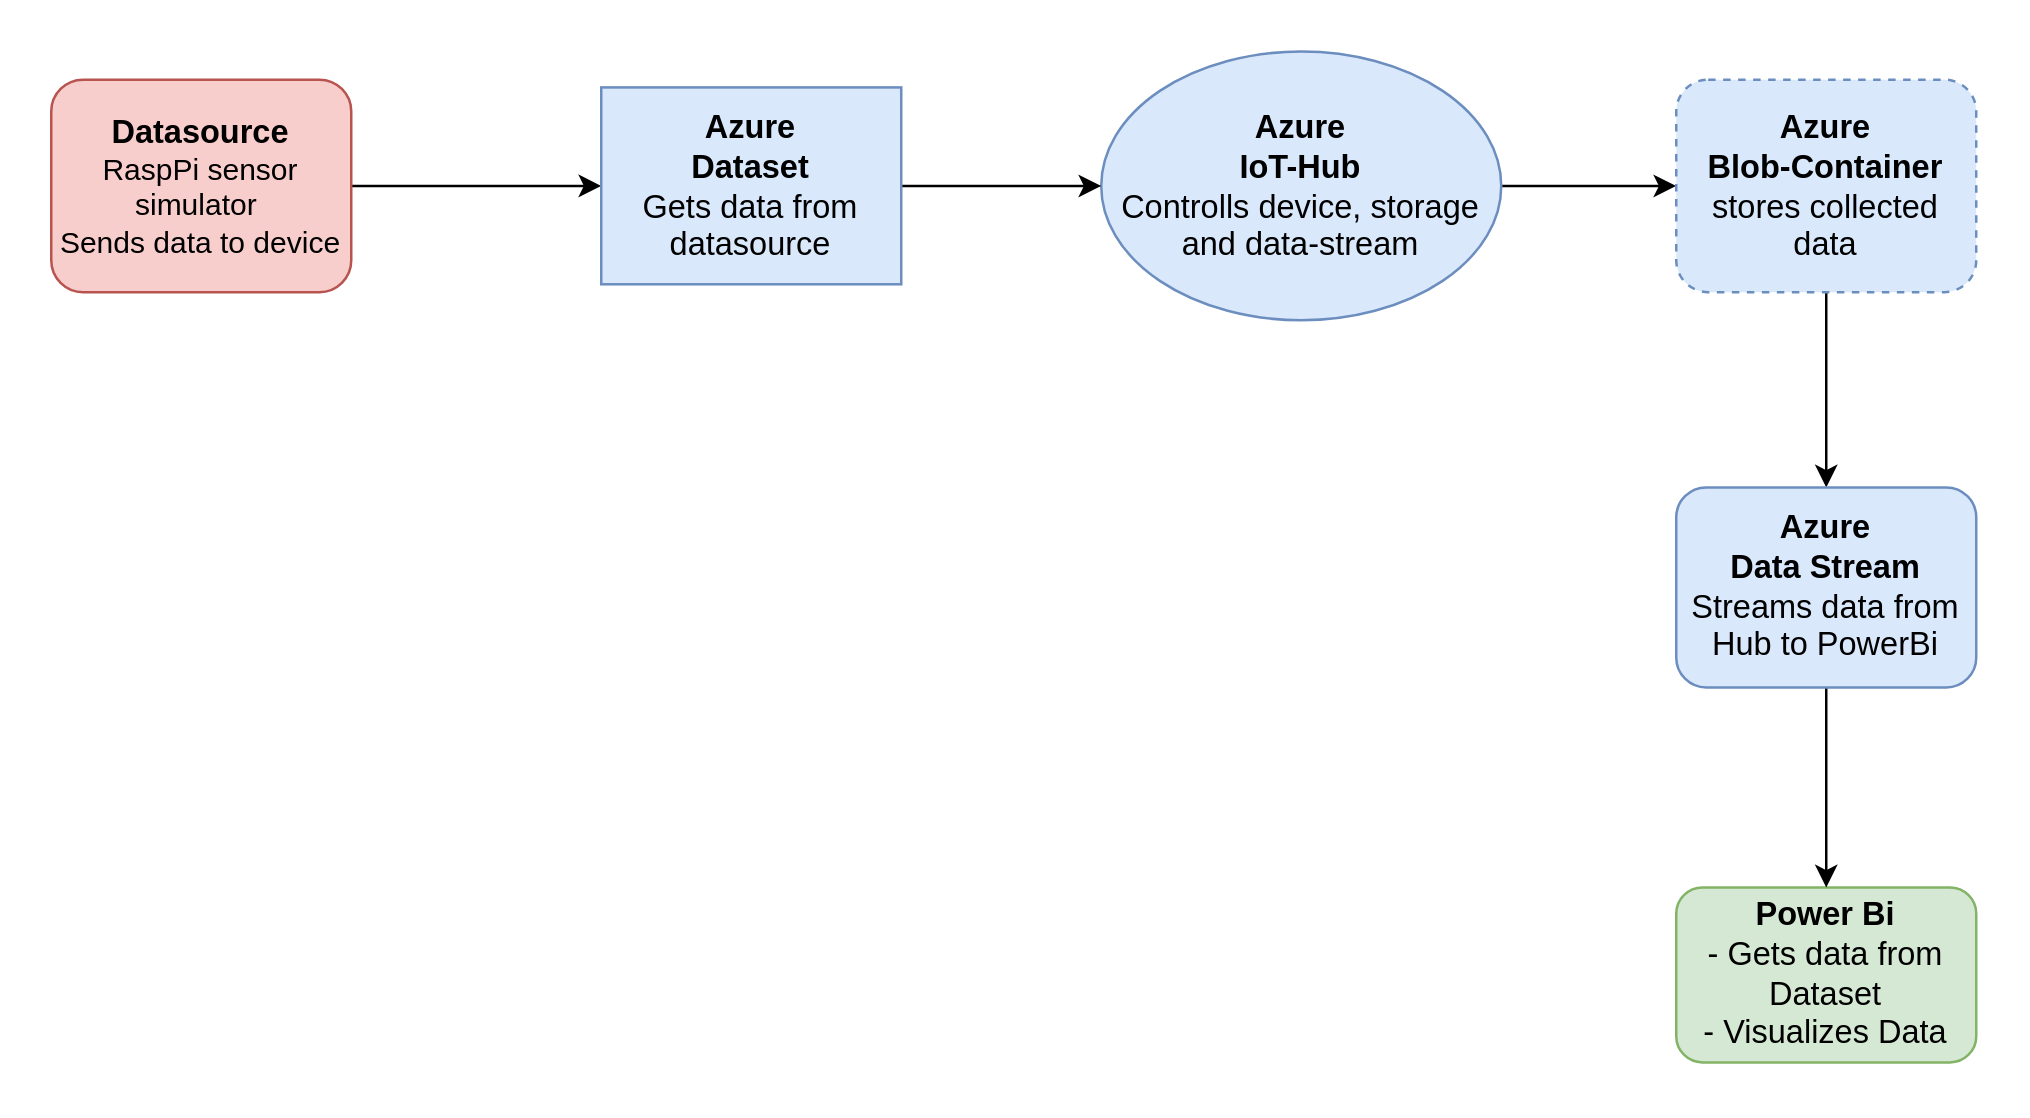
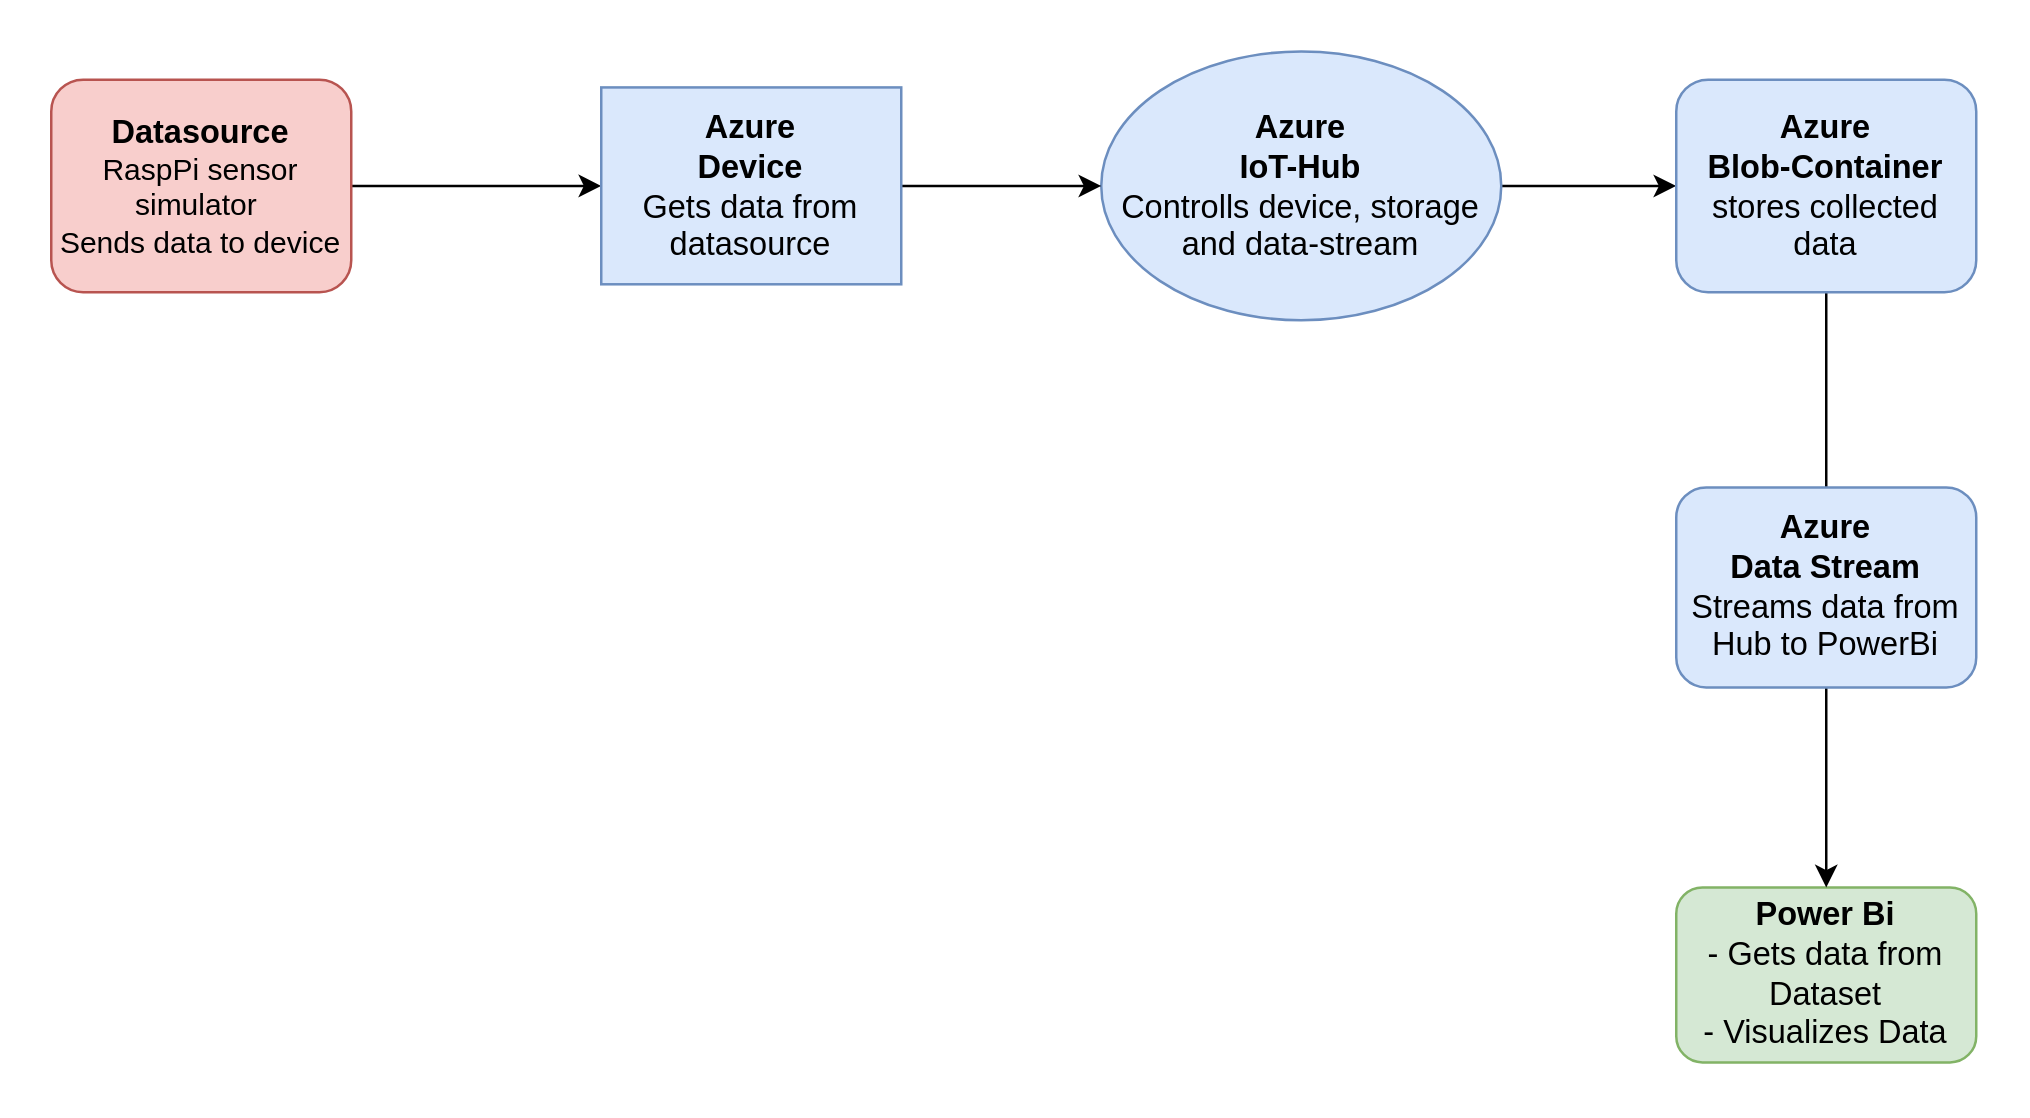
node "Azure Dataset Gets data from datasource": label "Azure Dataset Gets data from datasource" -> "Azure Device Gets data from datasource"
node "Azure Blob-Container stores collected data": style dashed -> solid
edge "Azure Blob-Container stores collected data" -> "Azure Data Stream Streams data from Hub to PowerBi": arrowhead classic -> none
